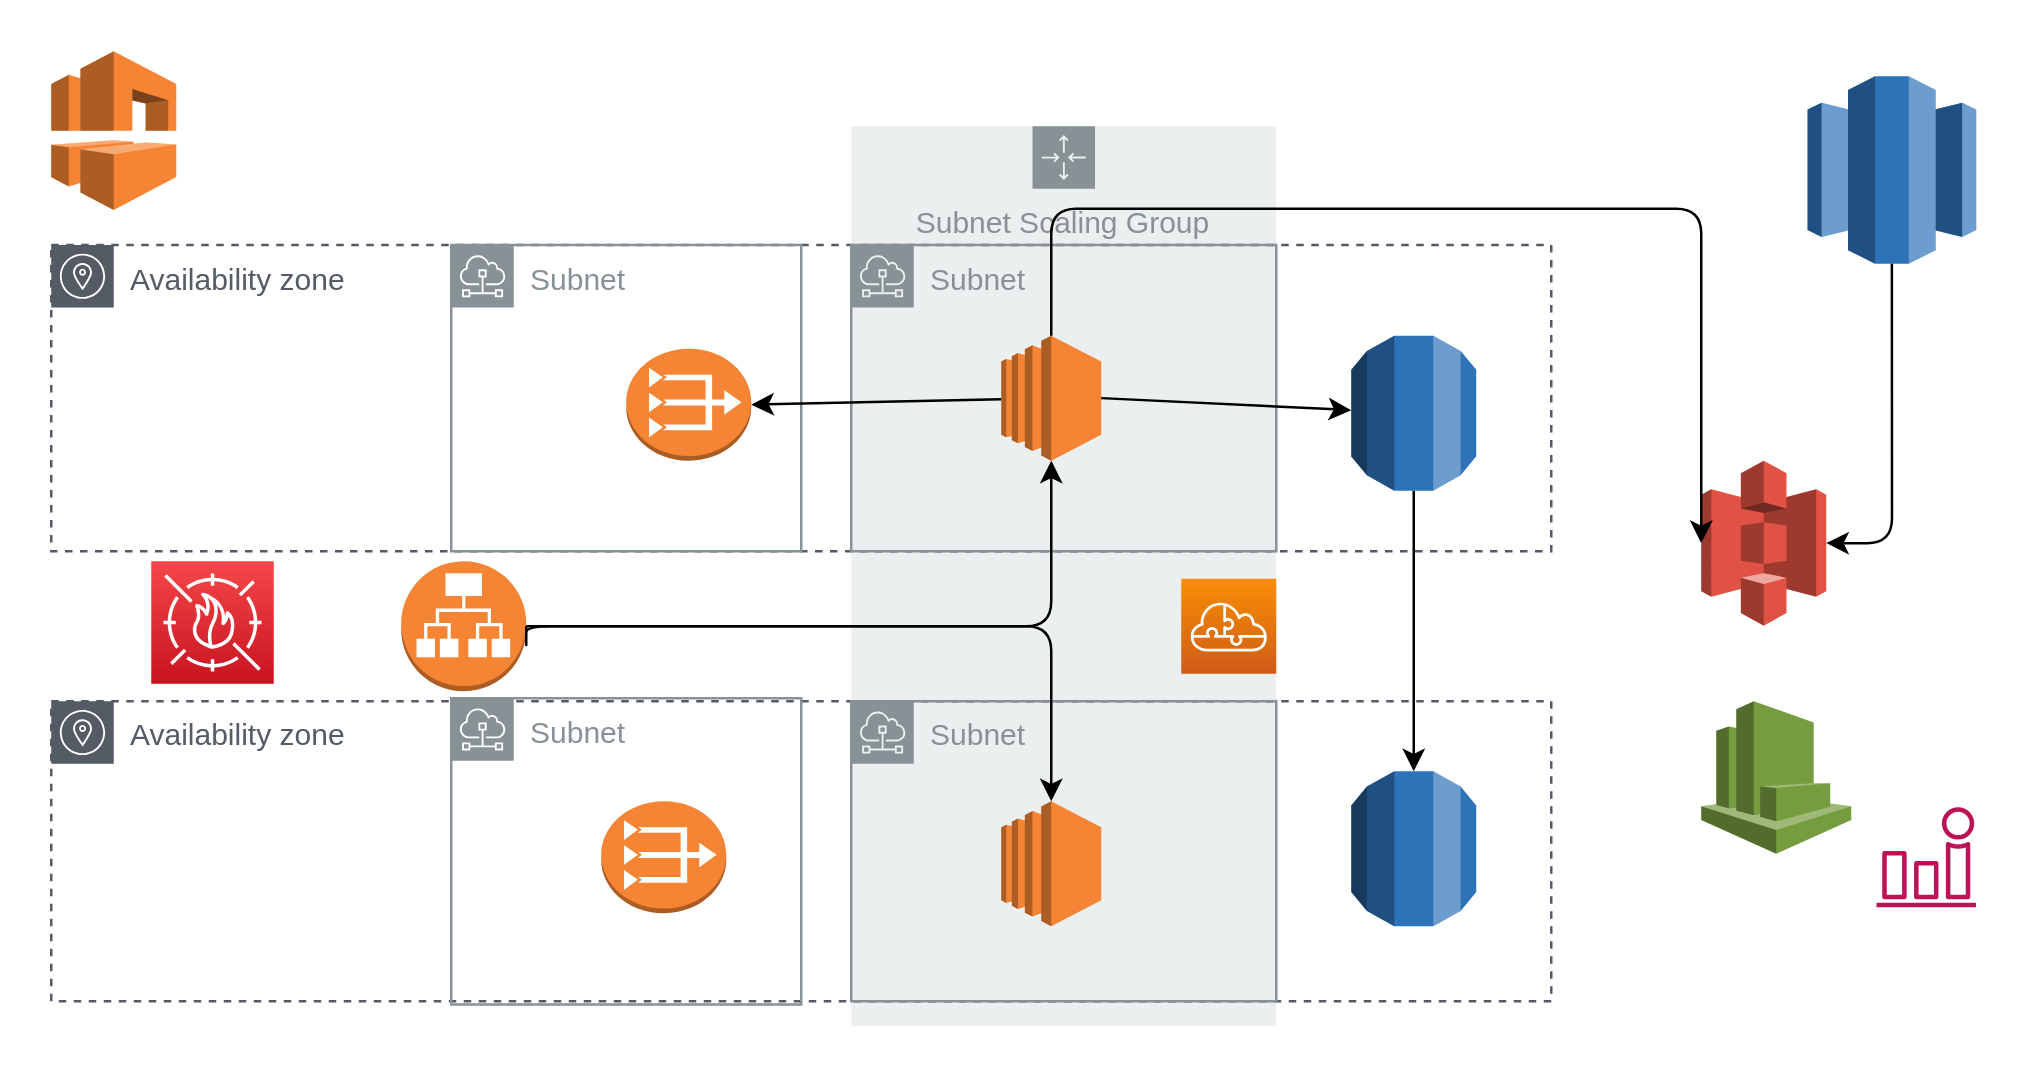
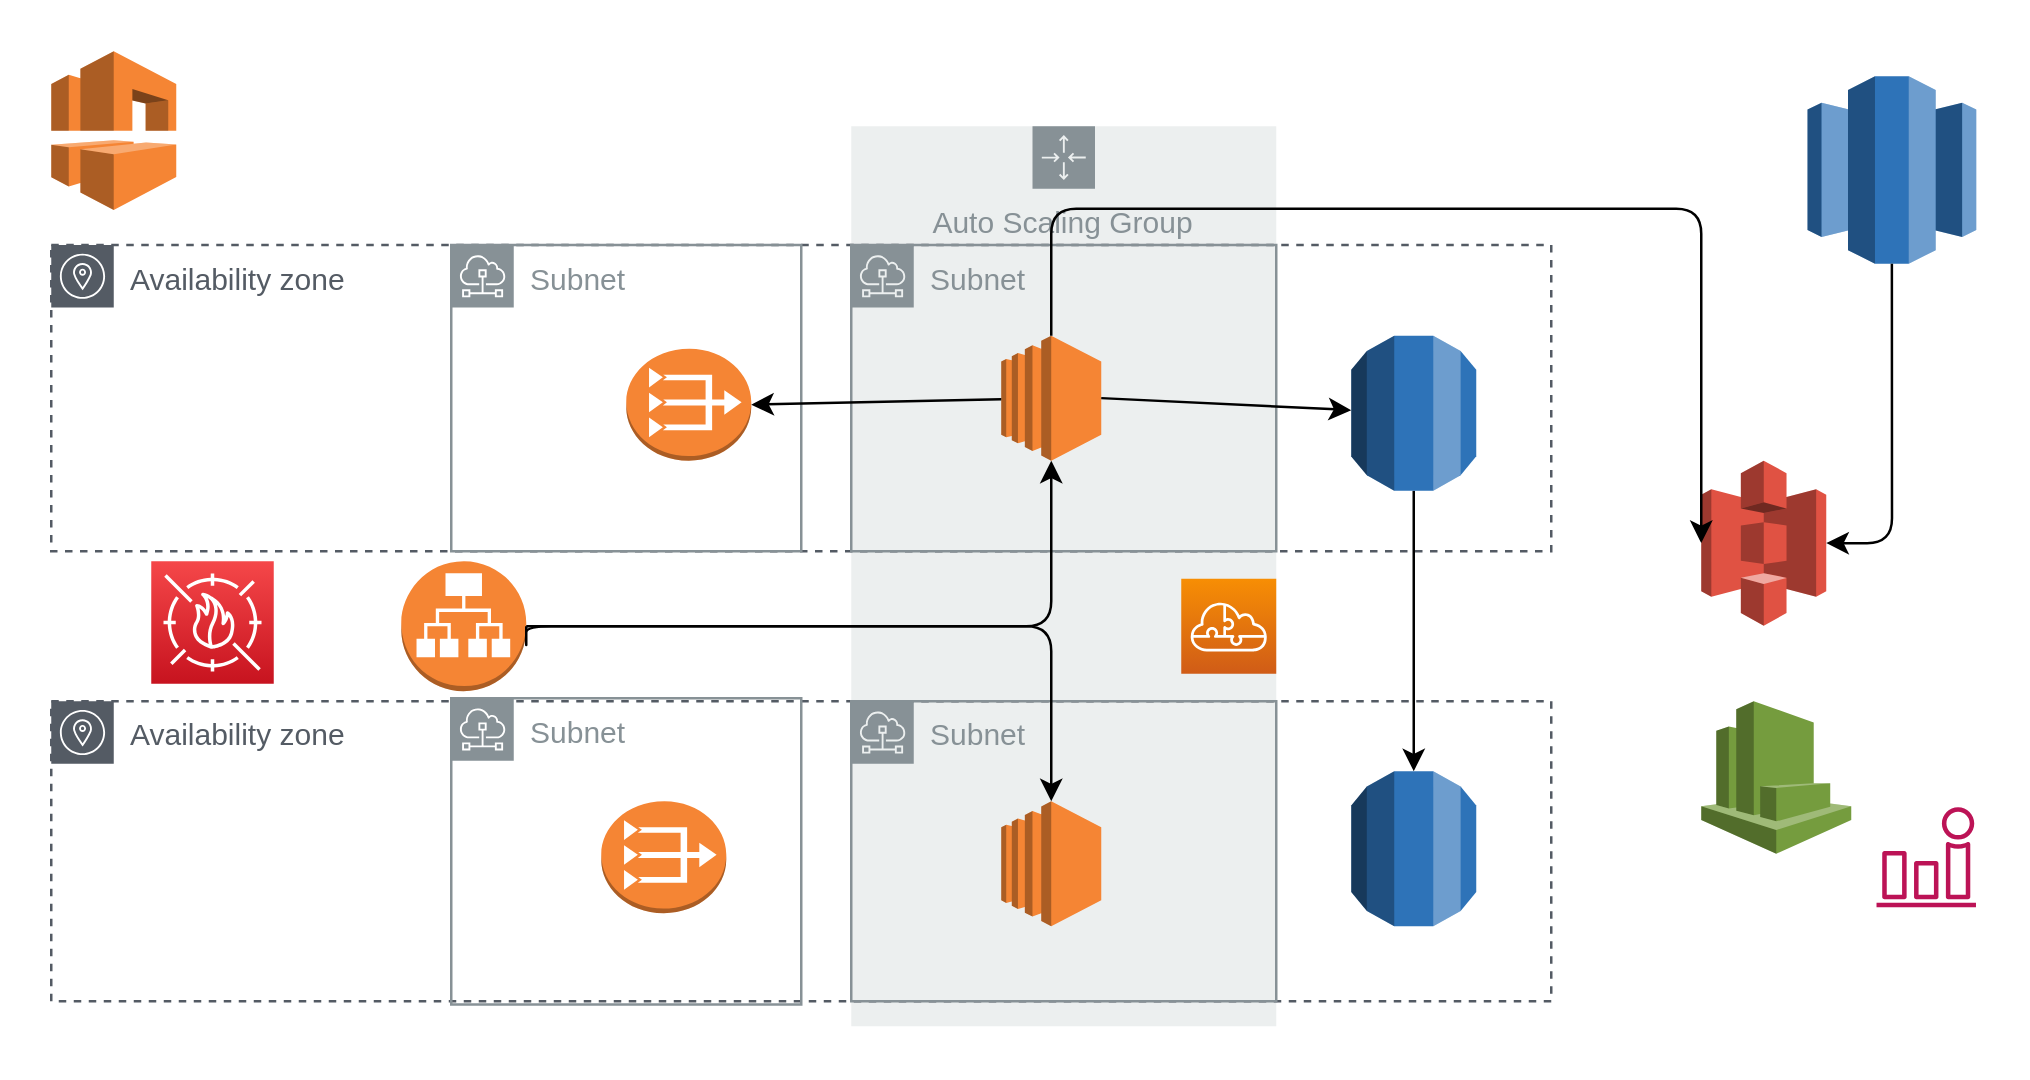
node "Subnet Scaling Group": label "Subnet Scaling Group" -> "Auto Scaling Group"
